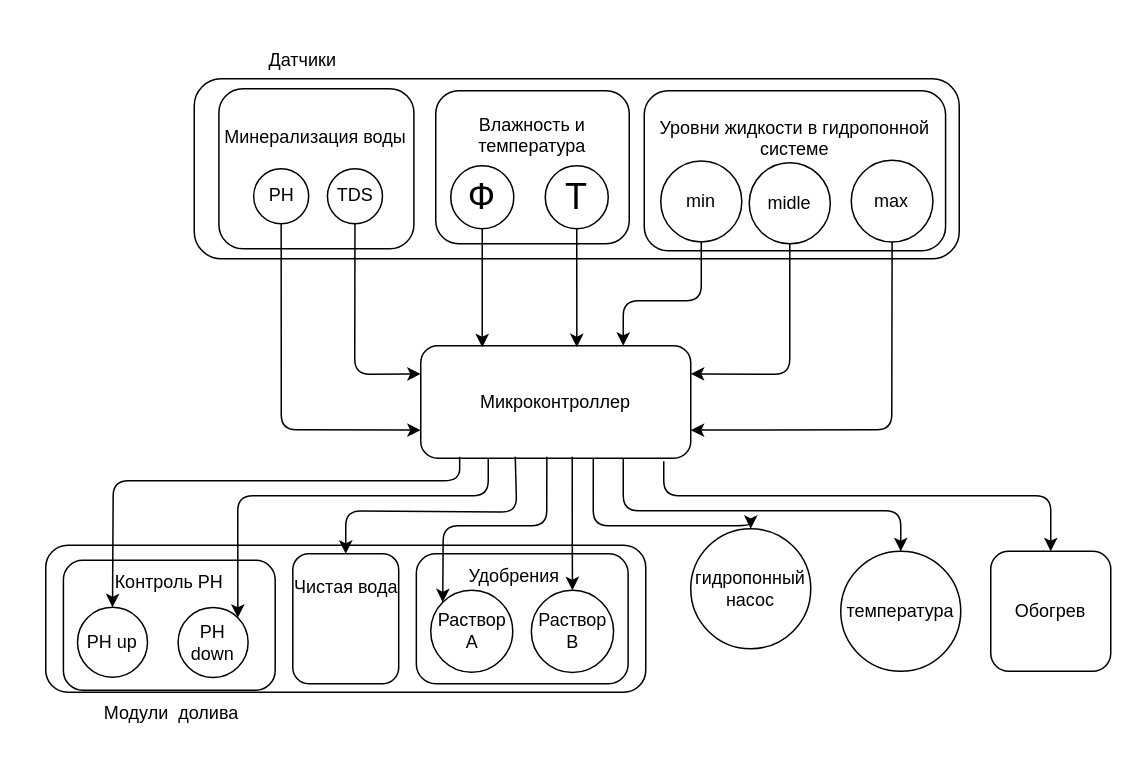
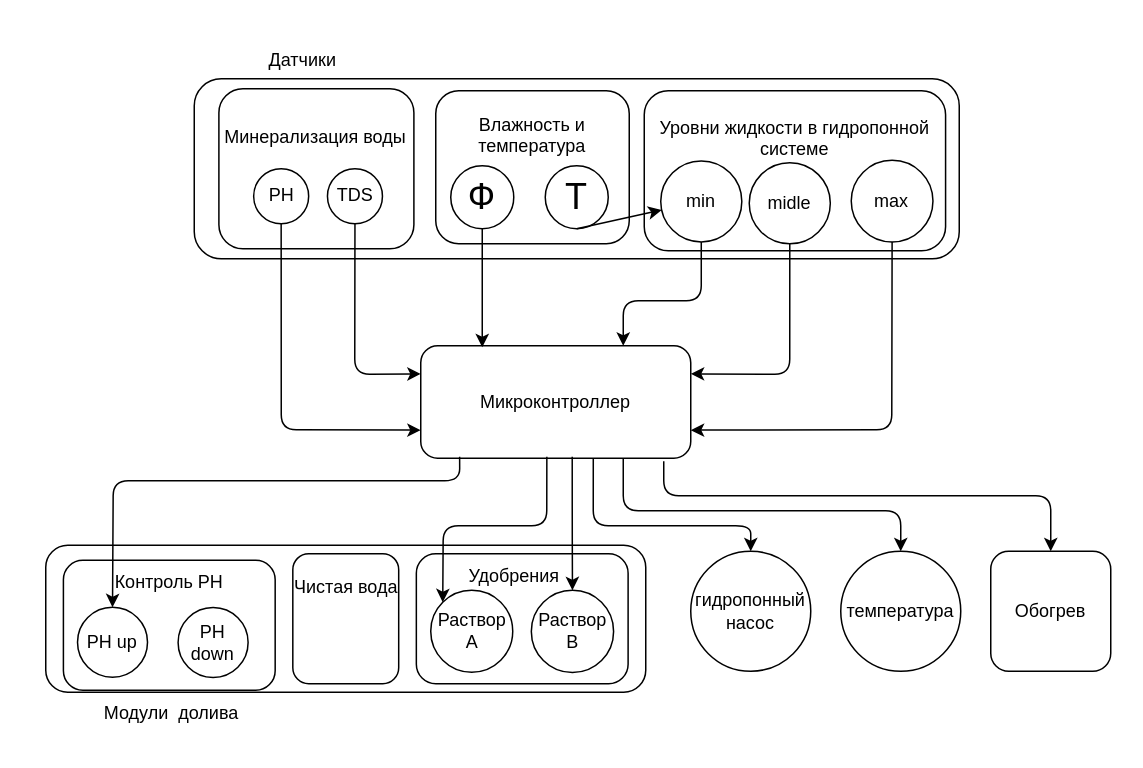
edge "Т" -> "Микроконтроллер": now "Т" -> "min"
edge "Микроконтроллер" -> "PH down": removed
edge "Микроконтроллер" -> "Чистая вода": removed
node "гидропонный насос": moved (751, 589) -> (751, 611)
